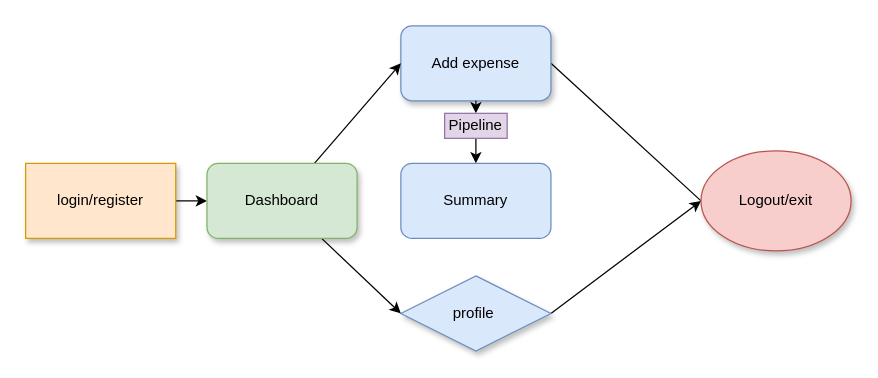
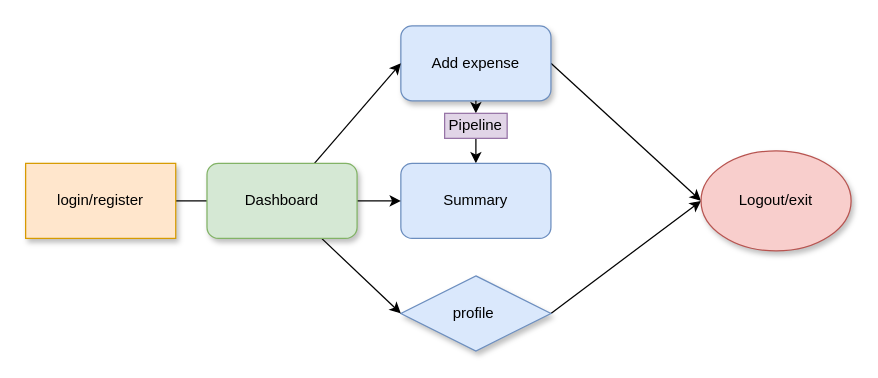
edge "Add expense" -- "Logout/exit": arrowhead none -> classic
edge "login/register" -> "Dashboard": arrowhead classic -> none
edge "Dashboard" -> "Summary": added
